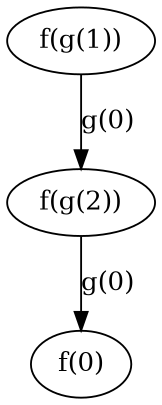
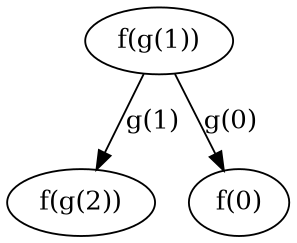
edge "f(g(1))" -> "f(g(2))": label "g(0)" -> "g(1)"
edge "f(g(2))" -> "f(0)": now "f(g(1))" -> "f(0)"
